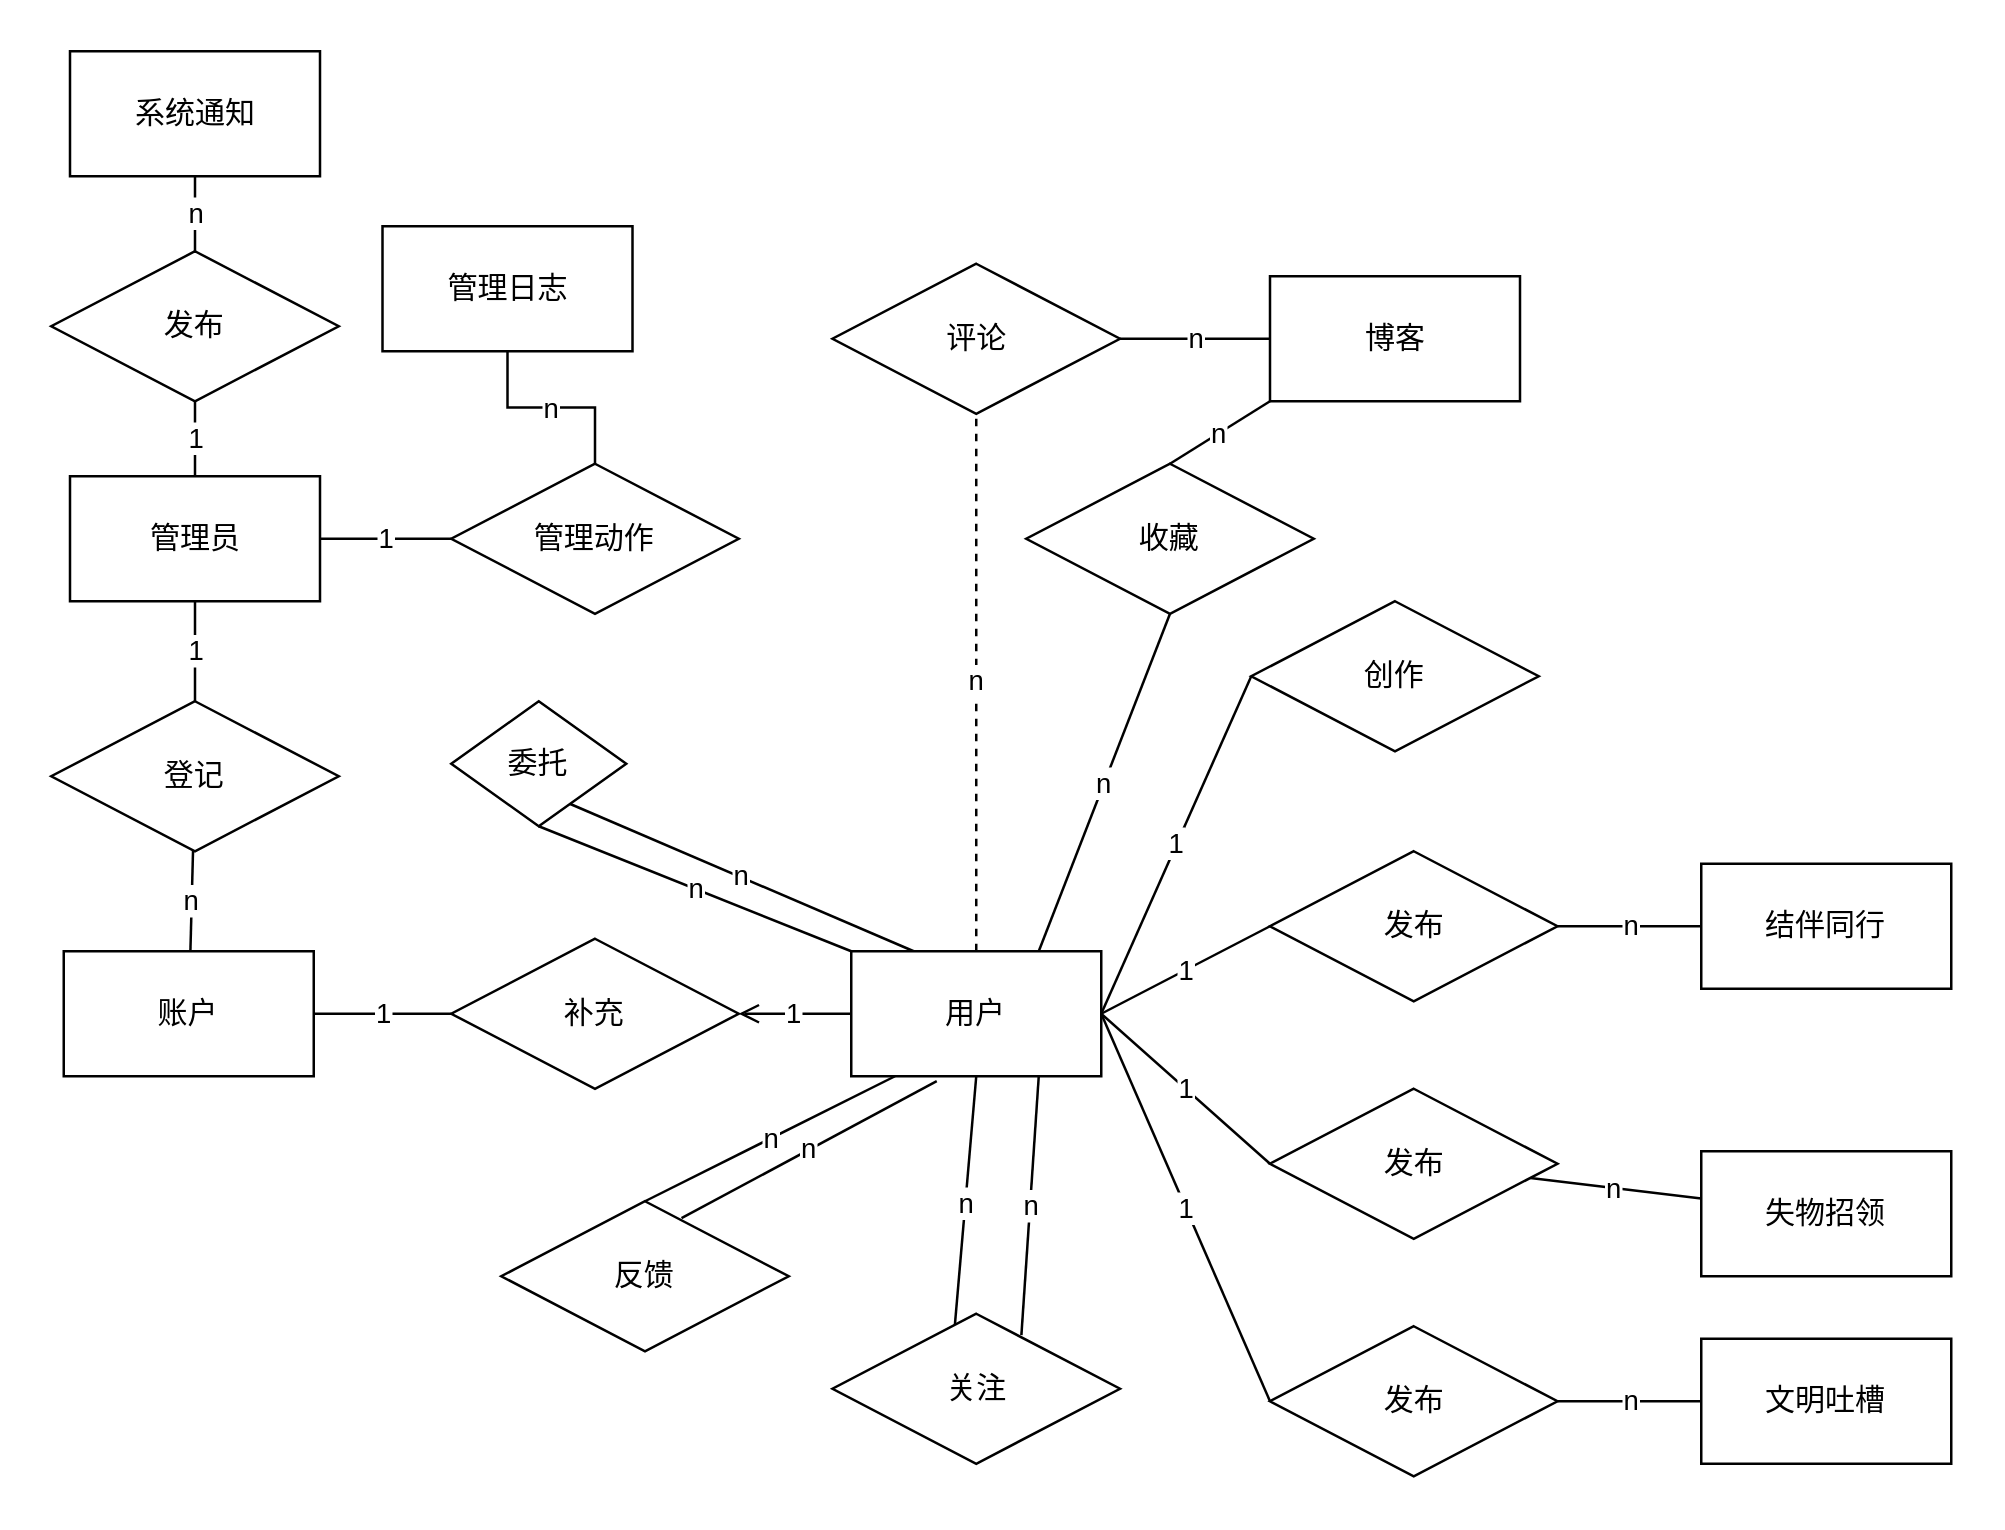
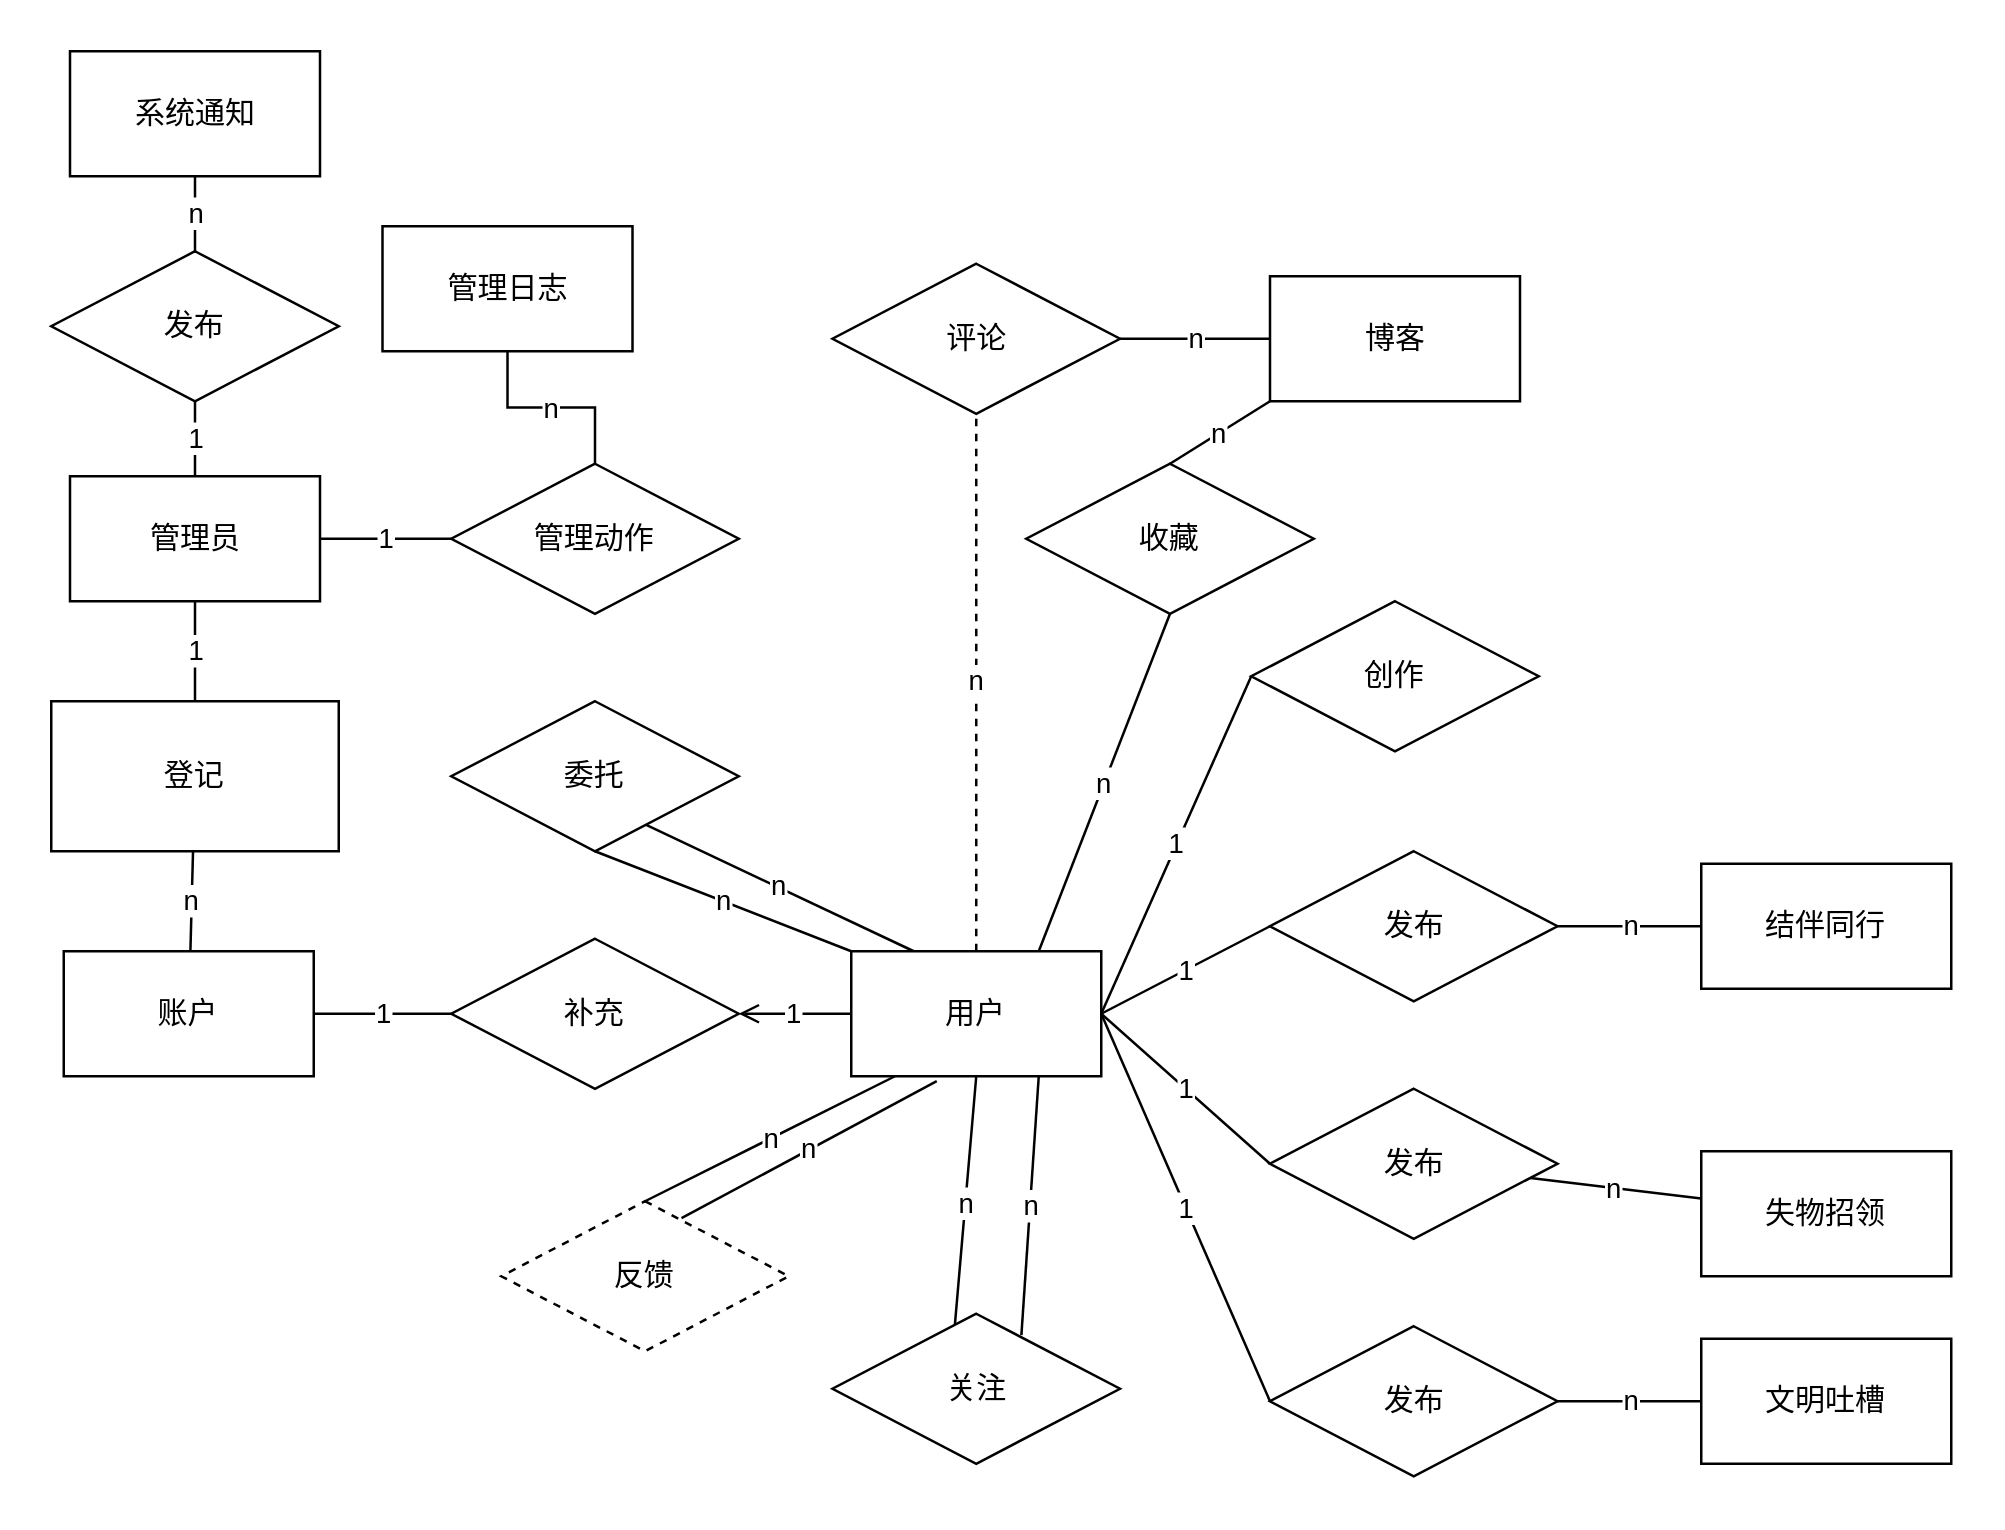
node "委托": size 175x125 -> 288x150
node "登记": shape diamond -> rectangle
node "反馈": style solid -> dashed
